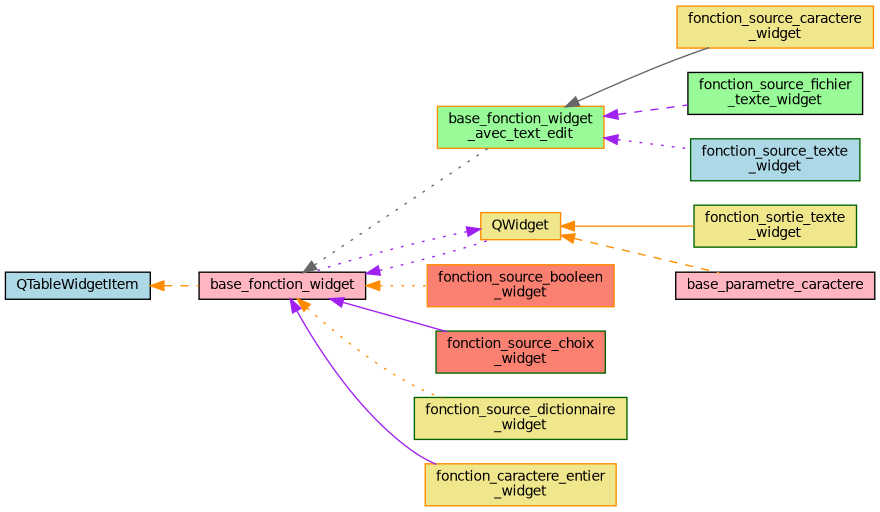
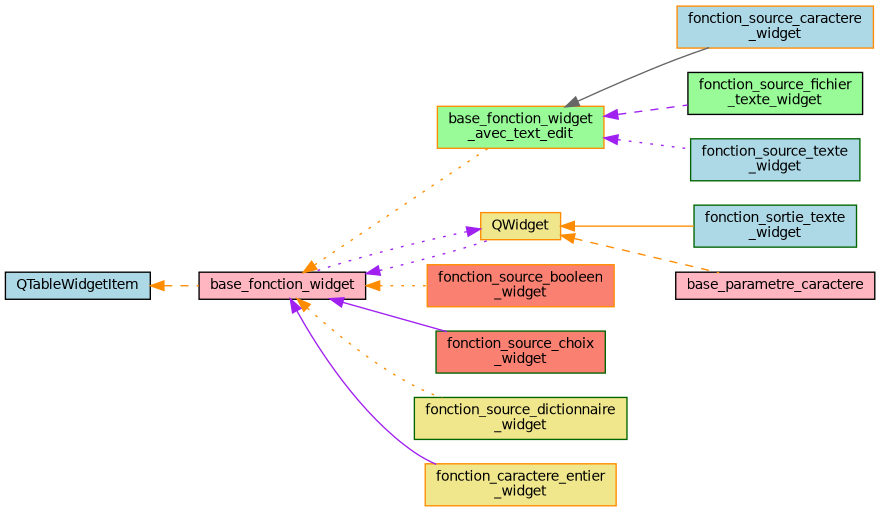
node "fonction_source_caractere _widget": fillcolor khaki -> lightblue
edge "base_fonction_widget _avec_text_edit" -> "base_fonction_widget": color gray40 -> darkorange
node "fonction_sortie_texte _widget": fillcolor khaki -> lightblue
